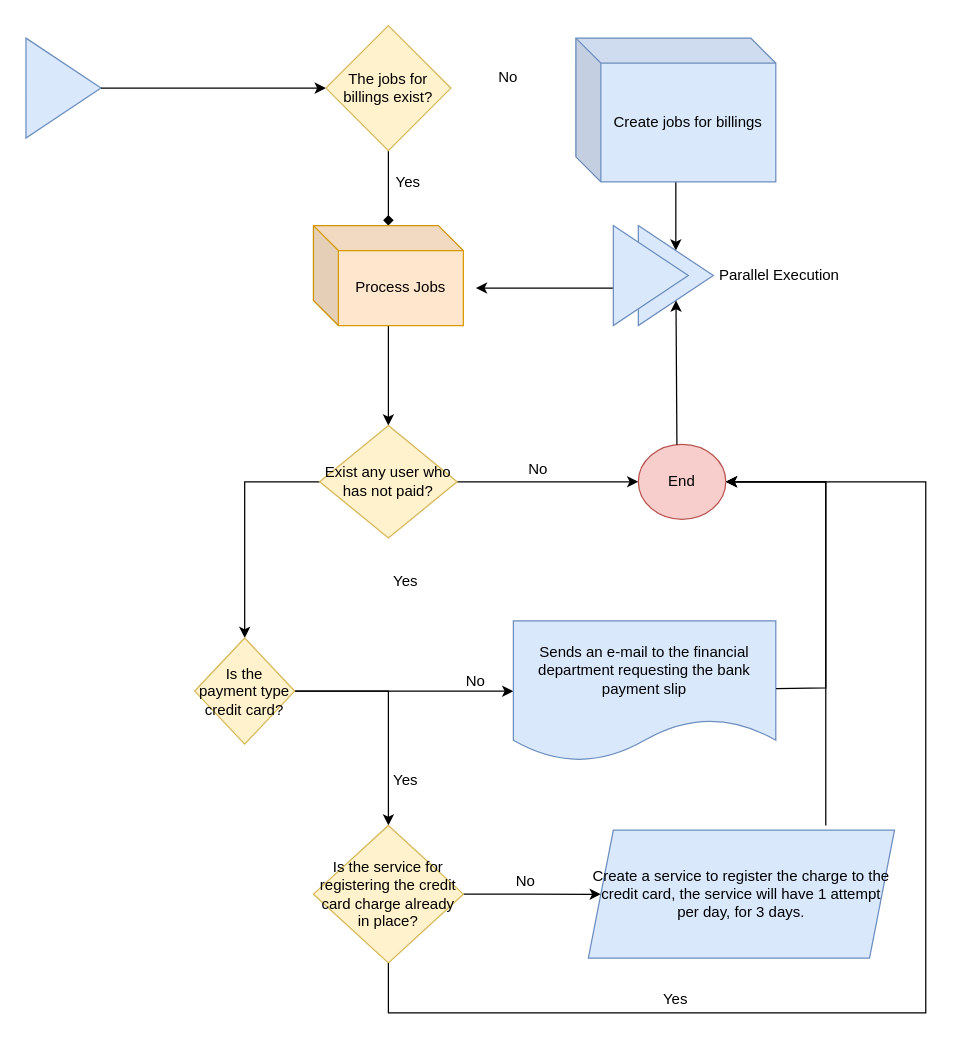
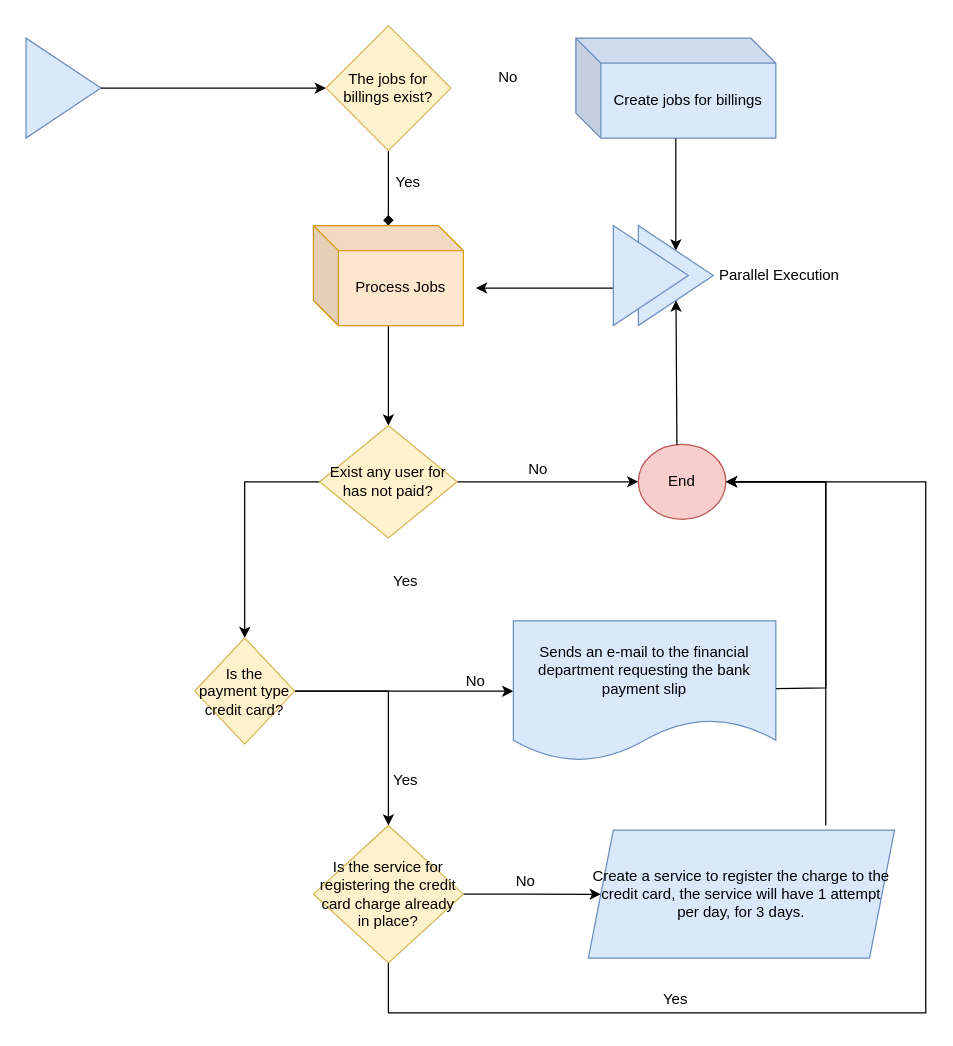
node "Create jobs for billings": size 200x144 -> 200x100
node "Exist any user who has not paid?": label "Exist any user who has not paid?" -> "Exist any user for has not paid?"
